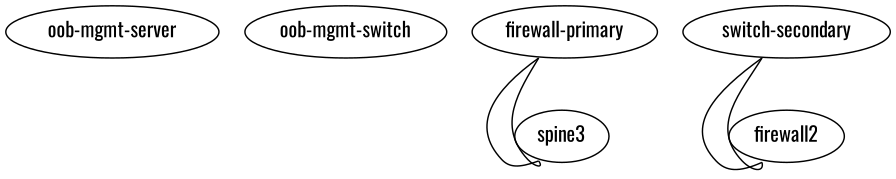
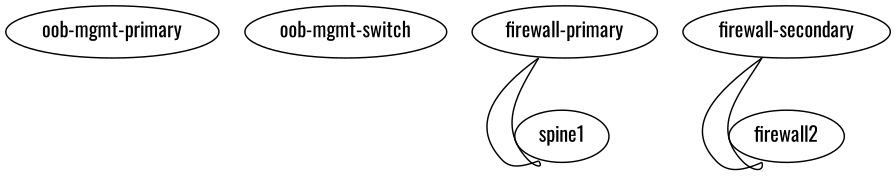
node "oob-mgmt-server": label "oob-mgmt-server" -> "oob-mgmt-primary"
node "switch-secondary": label "switch-secondary" -> "firewall-secondary"
node "spine3": label "spine3" -> "spine1"
